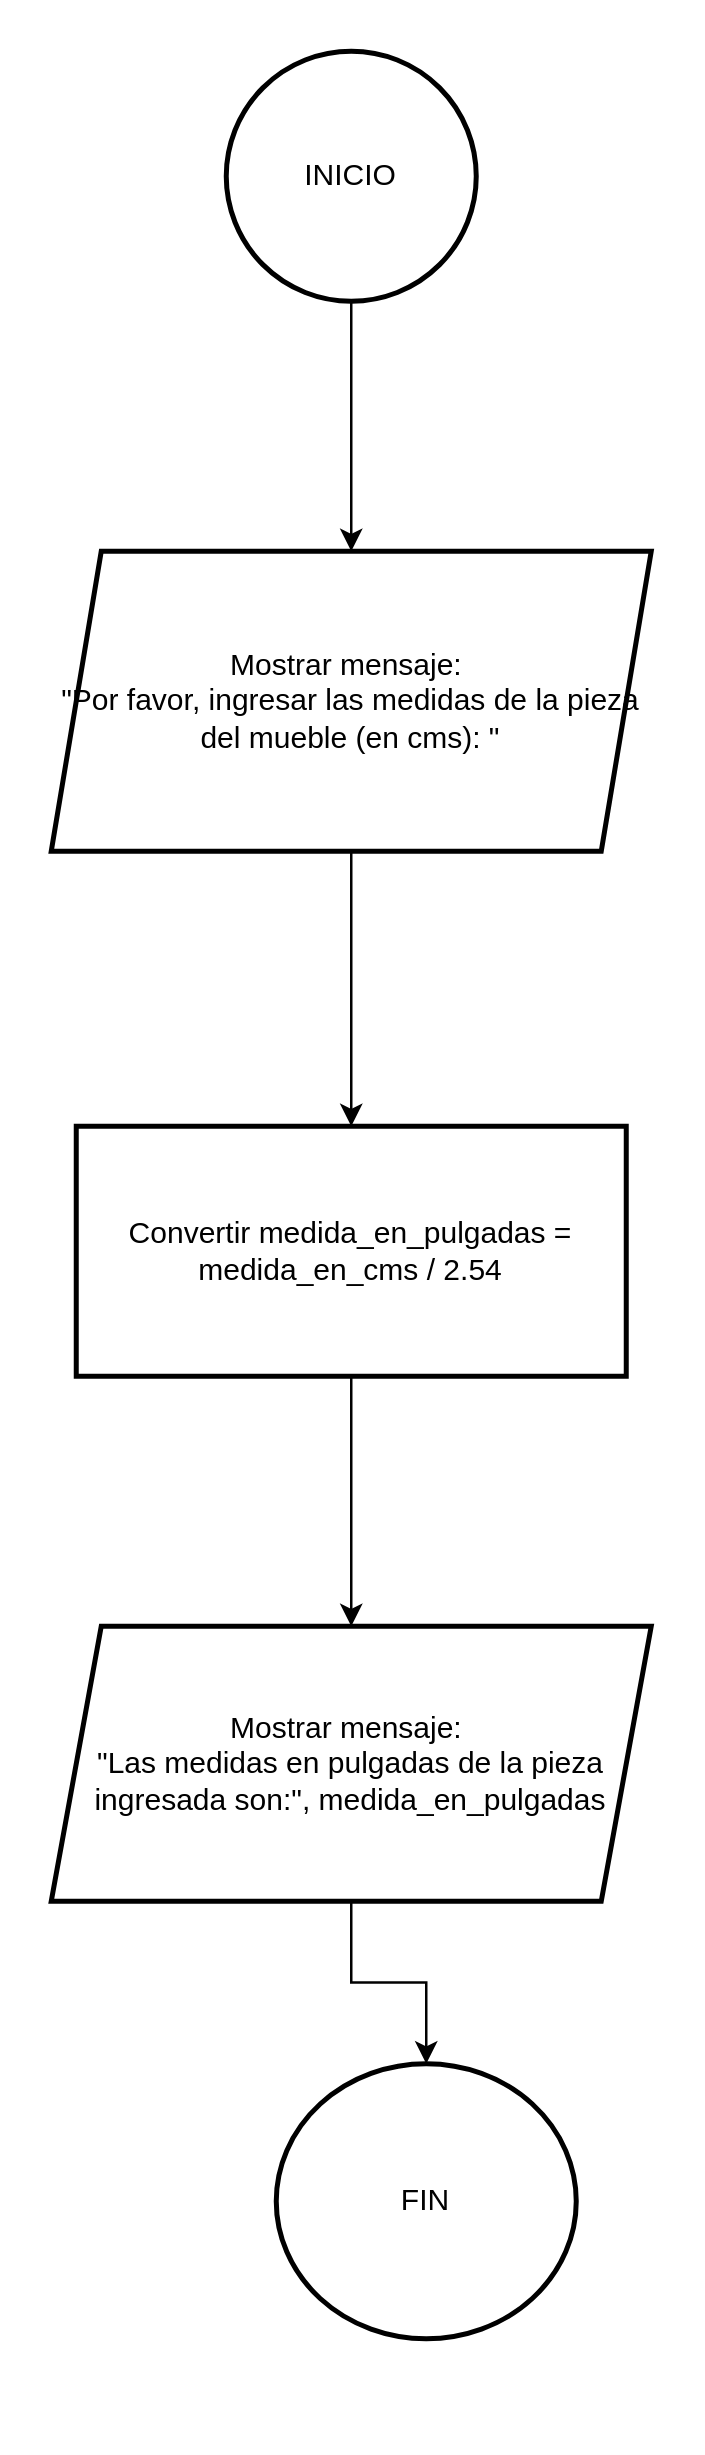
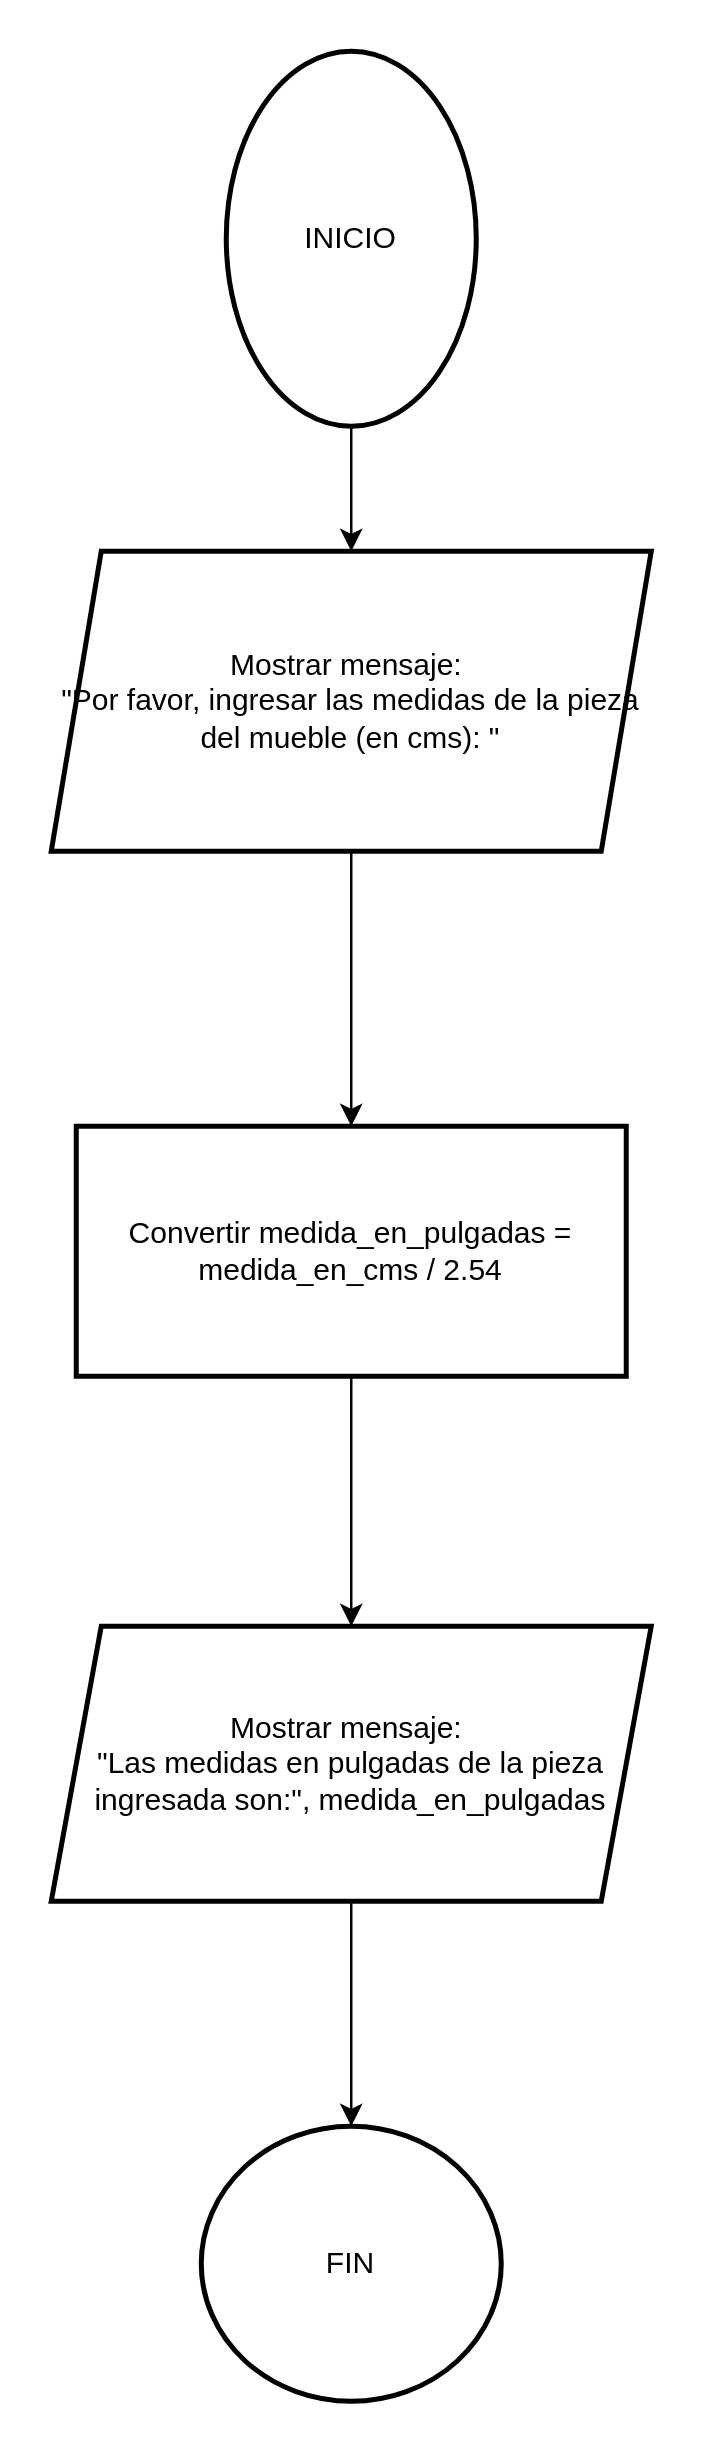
node "INICIO": size 250x250 -> 250x375
node "FIN": moved (426, 2201) -> (351, 2264)
